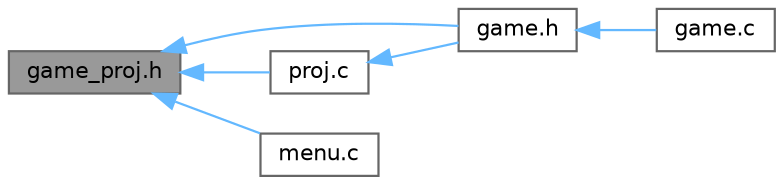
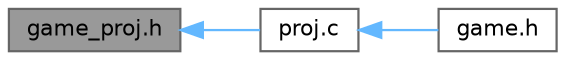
edge "game.h" -> "game_proj.h": removed
node "game.c": removed
node "menu.c": removed
